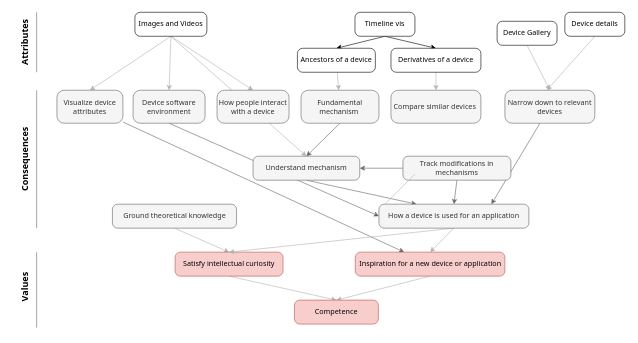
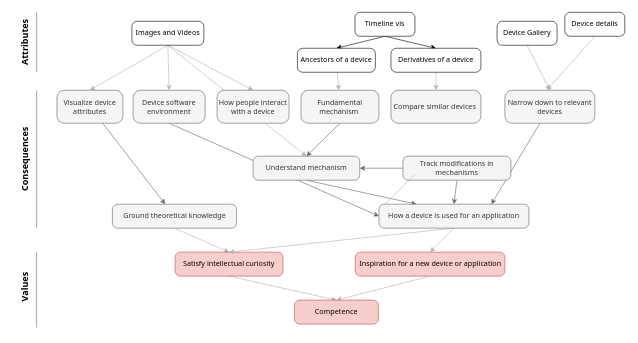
node "Images and Videos": moved (171, 24) -> (168, 33)
edge "Visualize device attributes" -> "Inspiration for a new device or application": now "Visualize device attributes" -> "Ground theoretical knowledge"
